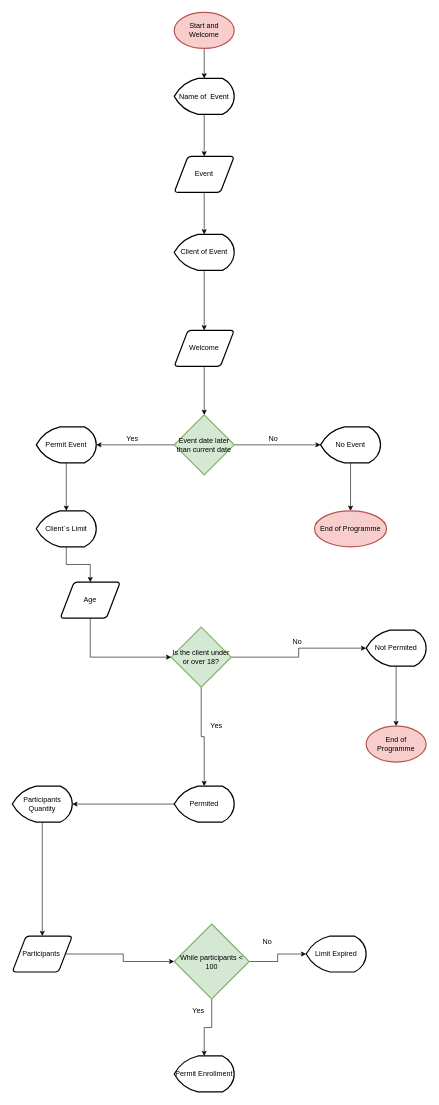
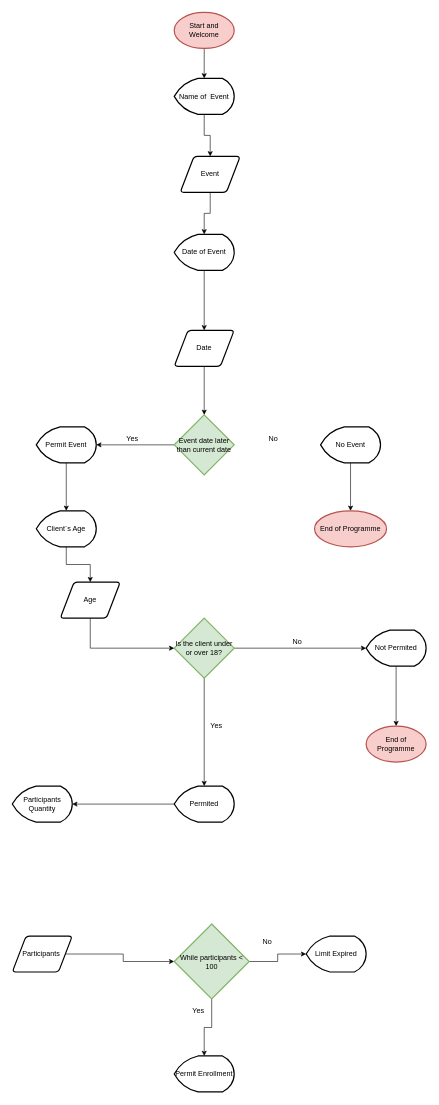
node "Event": moved (204, 174) -> (210, 174)
node "Client of Event": label "Client of Event" -> "Date of Event"
node "Welcome": label "Welcome" -> "Date"
edge "Event date later than current date" -> "No Event": removed
node "Client´s Limit": label "Client´s Limit" -> "Client´s Age"
node "Is the client under or over 18?": moved (201, 657) -> (204, 648)
edge "Participants Quantity" -> "Participants": removed
